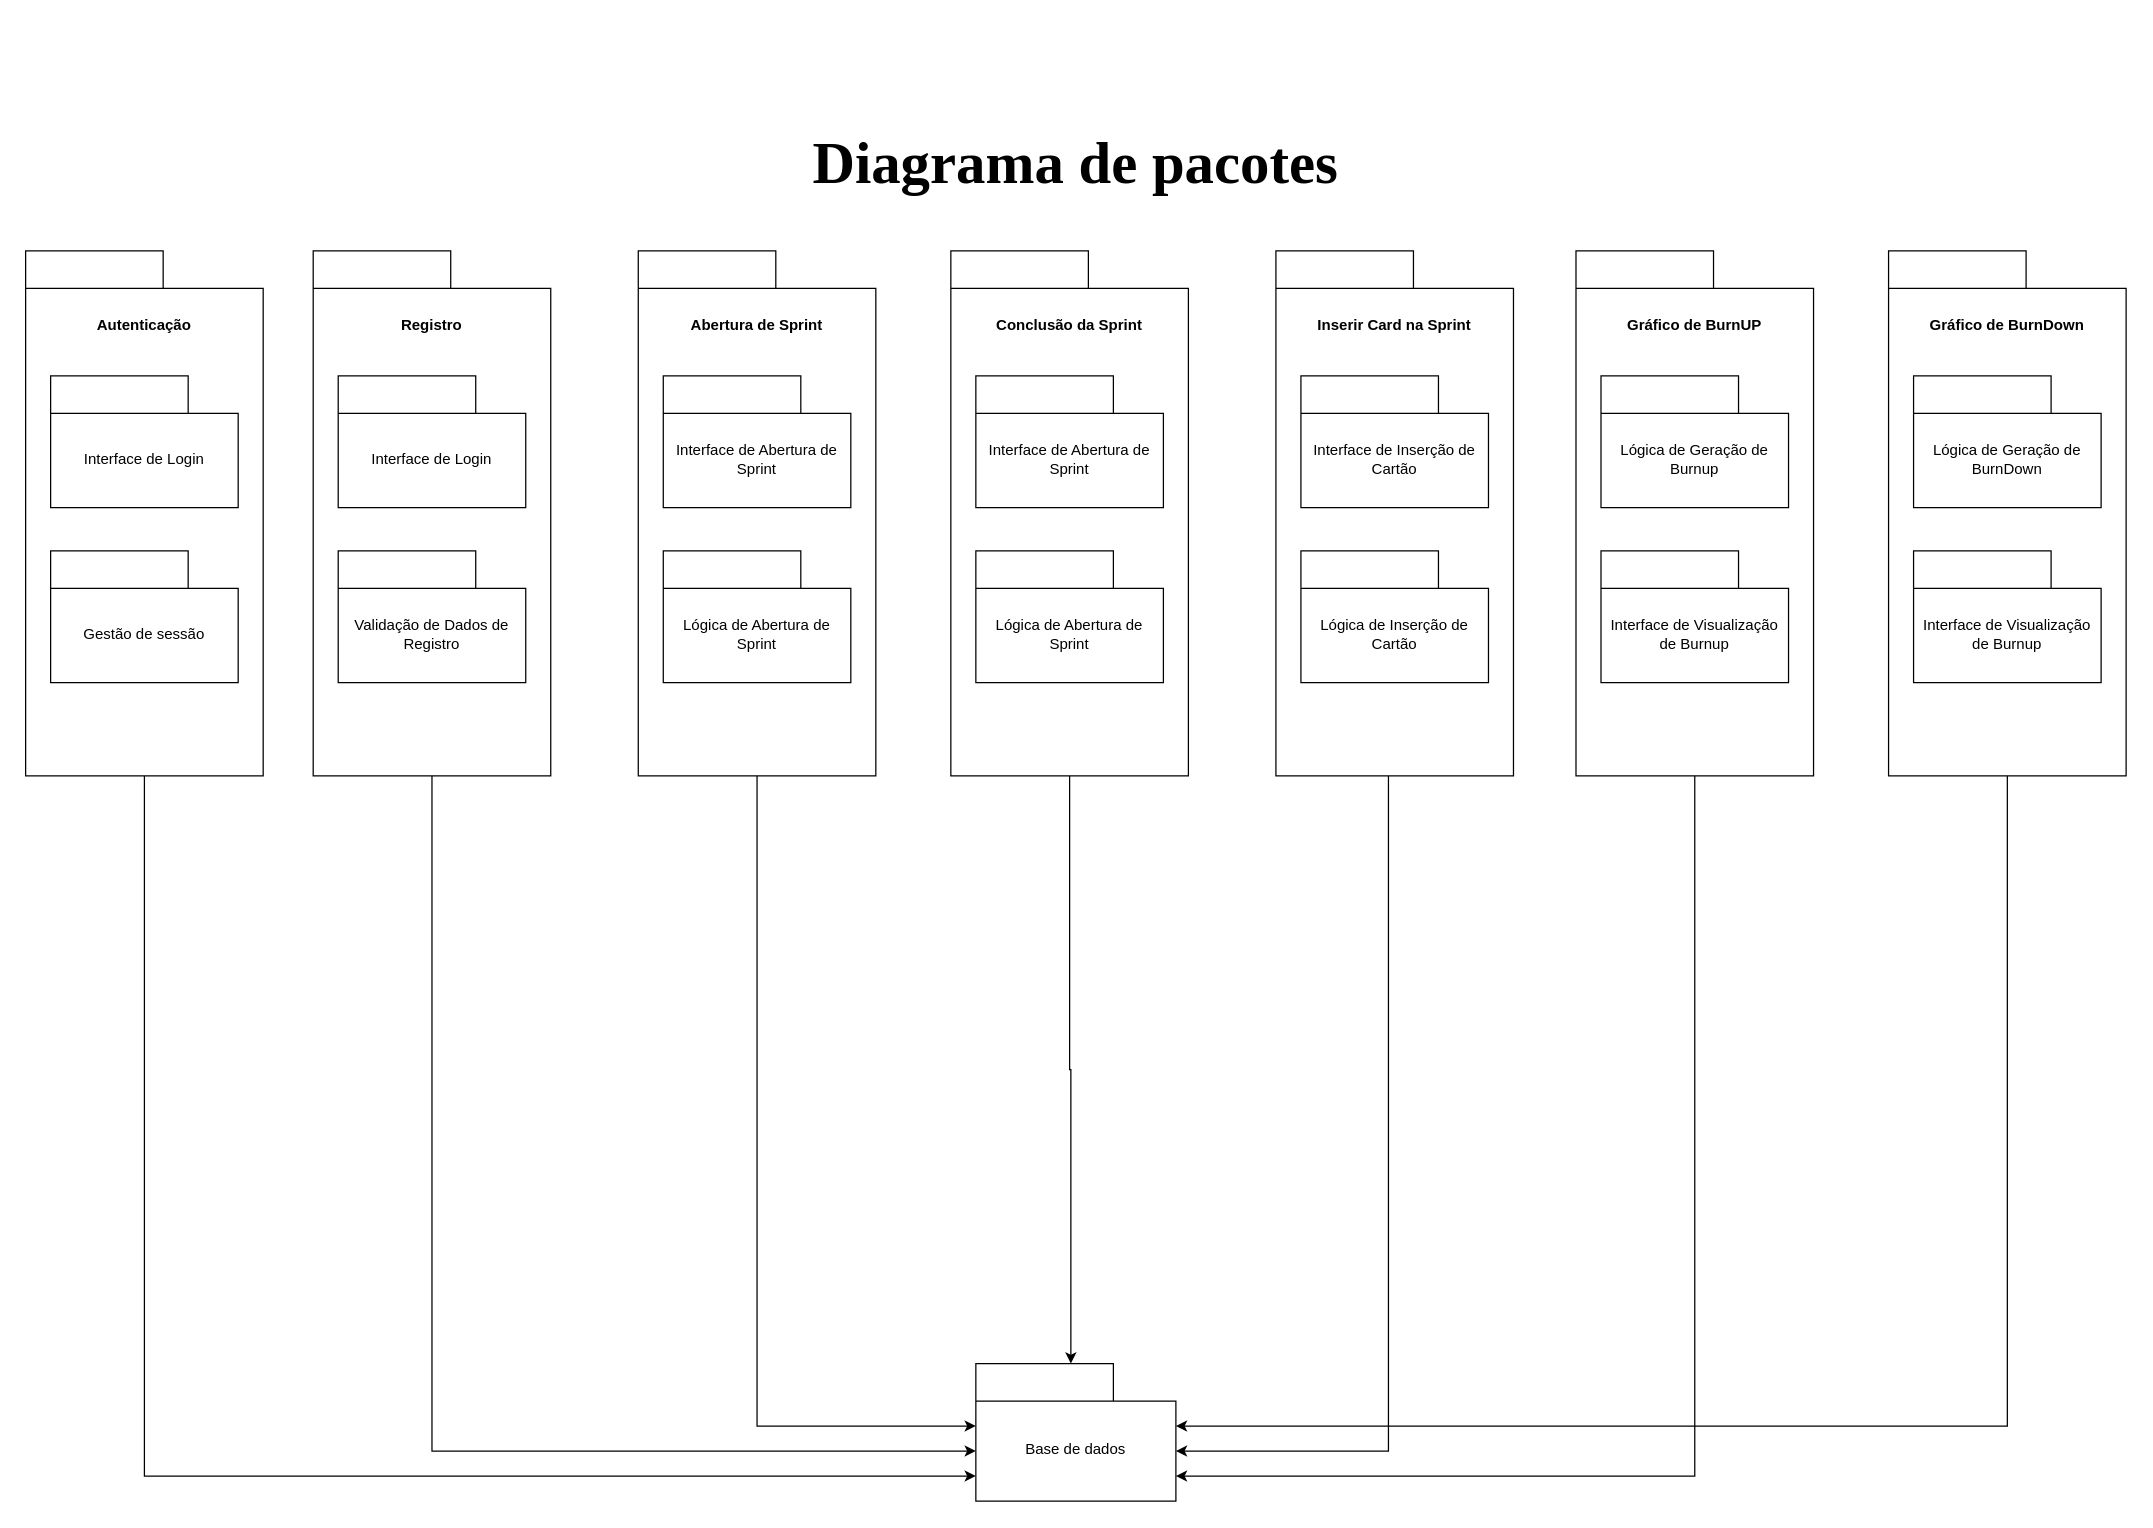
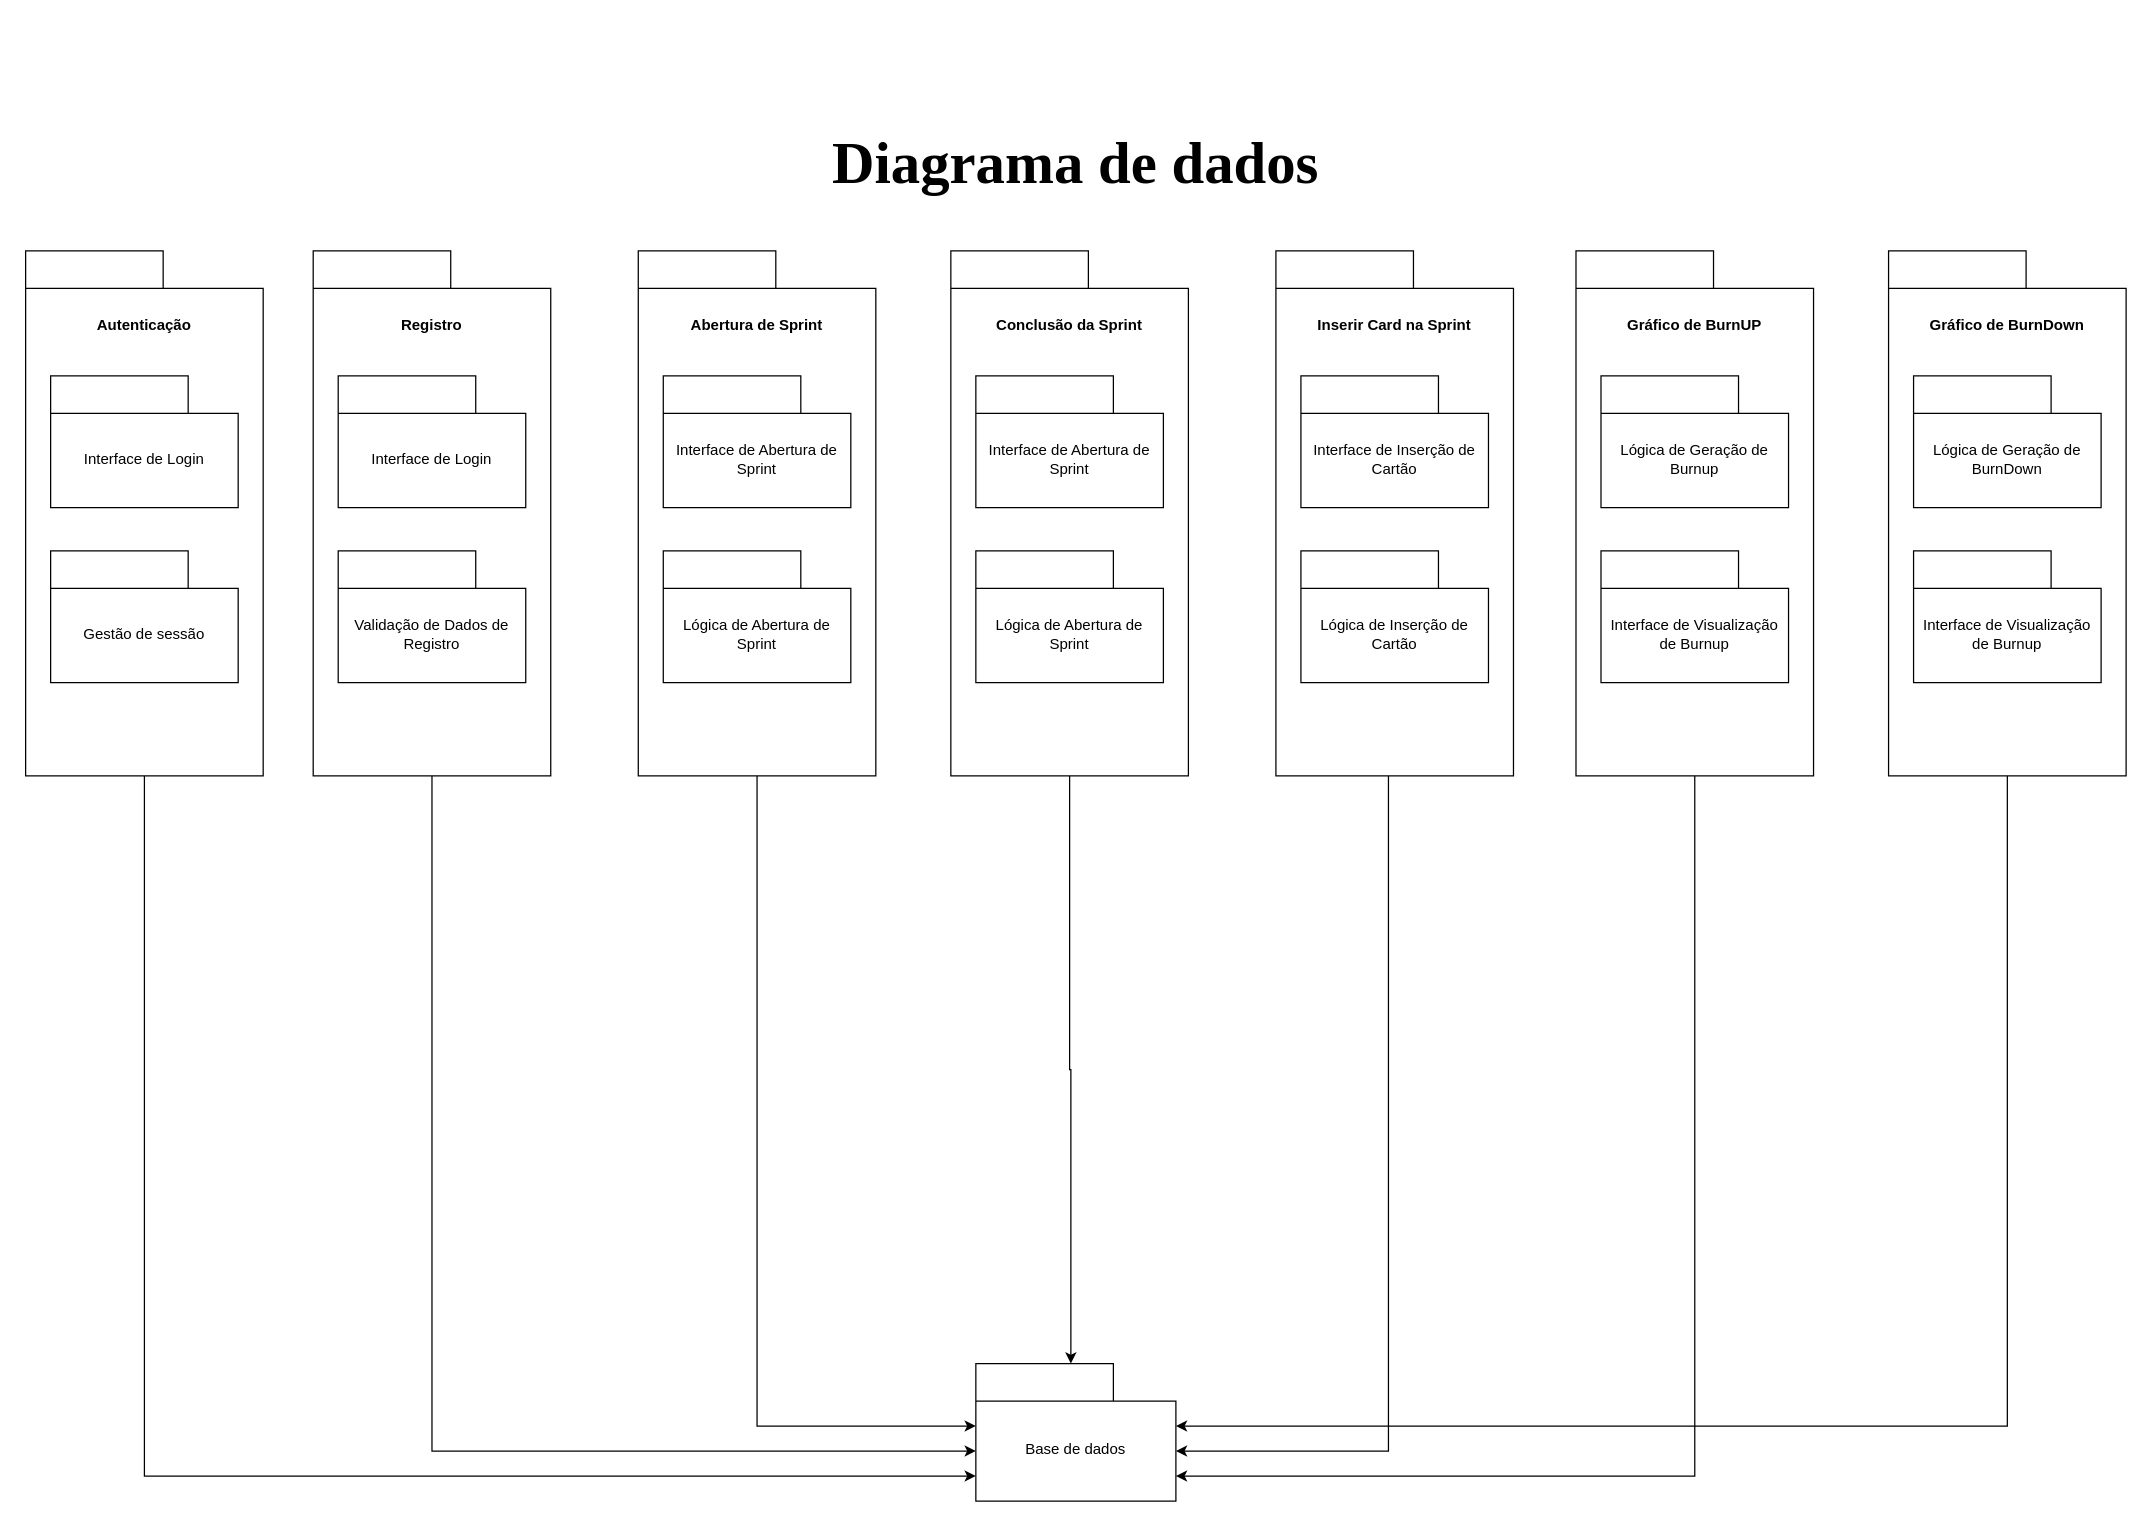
node "Diagrama de pacotes": label "Diagrama de pacotes" -> "Diagrama de dados"
